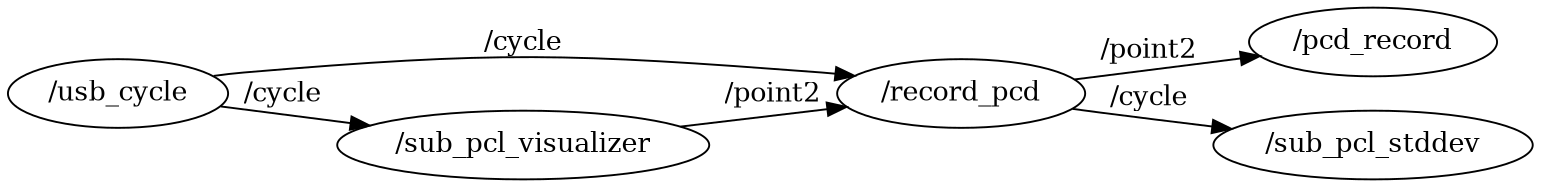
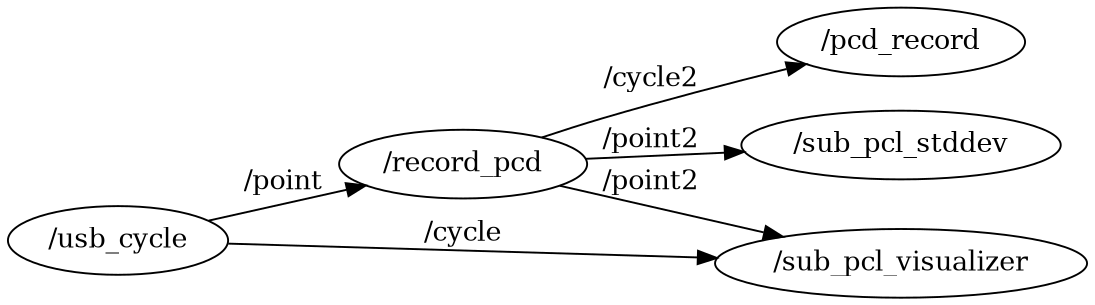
edge "/usb_cycle" -> "/record_pcd": label "/cycle" -> "/point"
edge "/record_pcd" -> "/pcd_record": label "/point2" -> "/cycle2"
edge "/record_pcd" -> "/sub_pcl_stddev": label "/cycle" -> "/point2"
edge "/sub_pcl_visualizer" -> "/record_pcd": reversed
